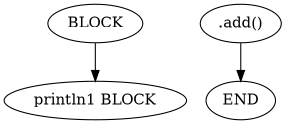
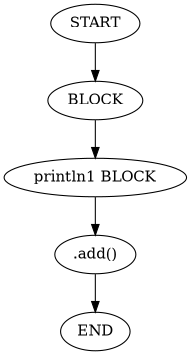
node "START": added
edge "println1 BLOCK" -> ".add()": added
